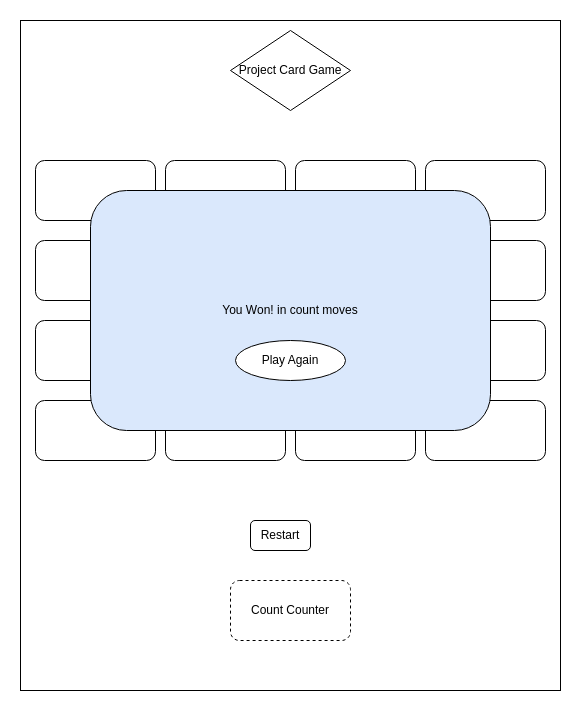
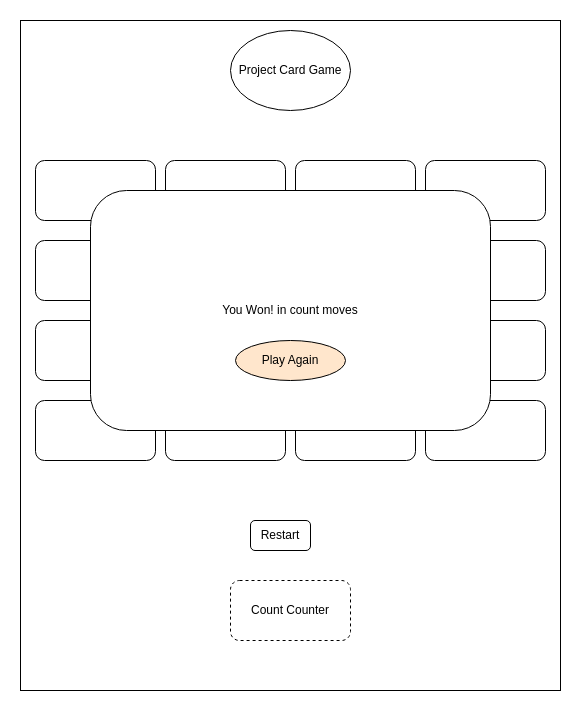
node "Project Card Game": shape diamond -> ellipse
node "You Won! in count moves": fillcolor #dae8fc -> #ffffff
node "Play Again": fillcolor #ffffff -> #ffe6cc
